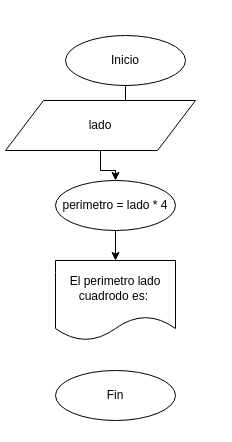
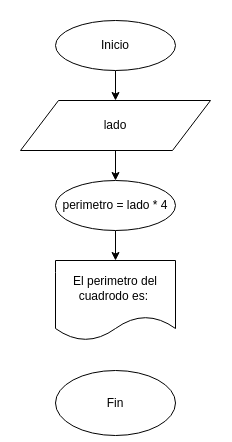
node "Inicio": moved (126, 61) -> (116, 46)
node "lado": moved (101, 126) -> (116, 126)
node "El perimetro lado cuadrodo es:": label "El perimetro lado cuadrodo es:" -> "El perimetro del cuadrodo es:"
node "Fin": size 120x50 -> 120x65
